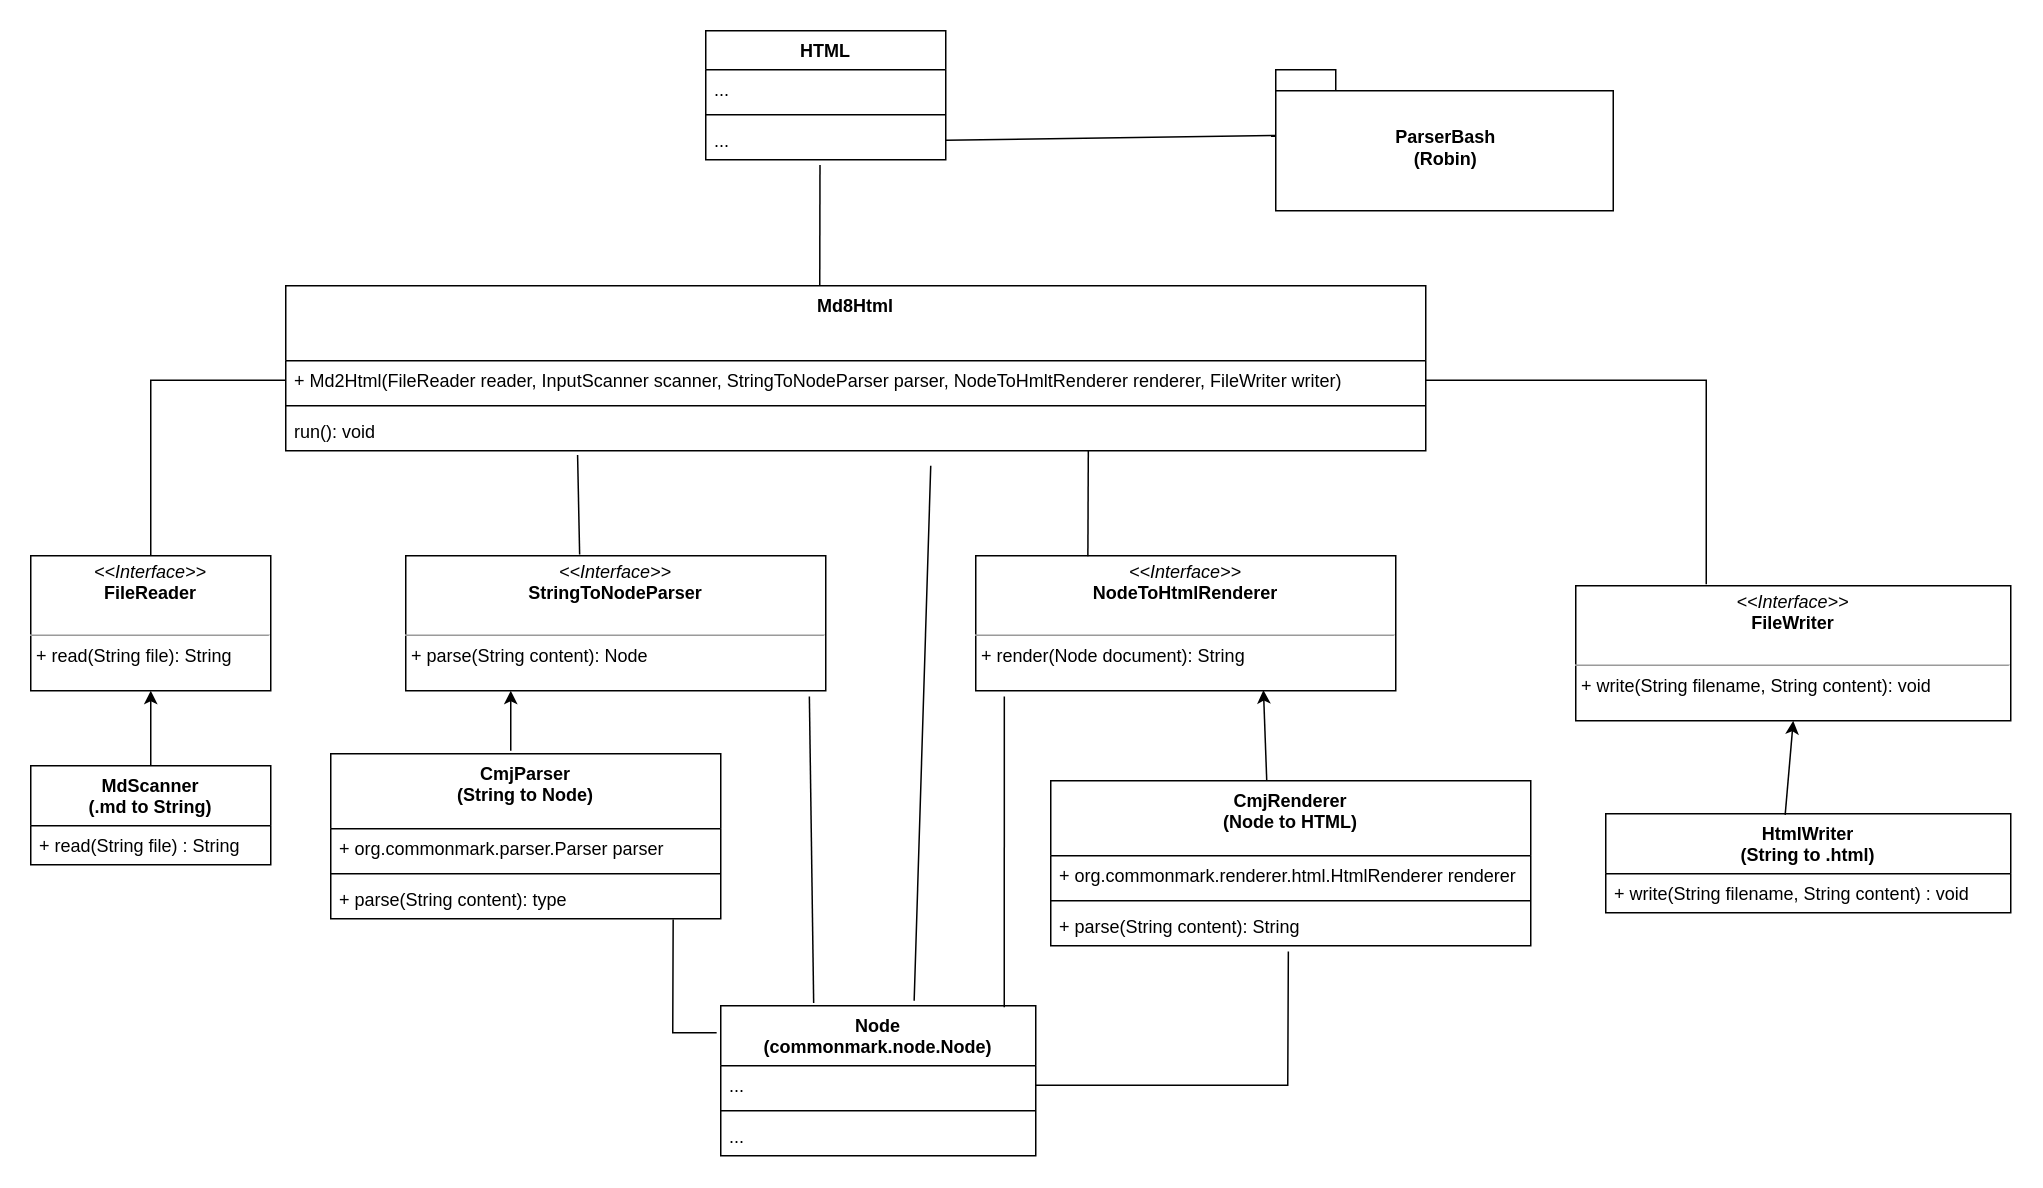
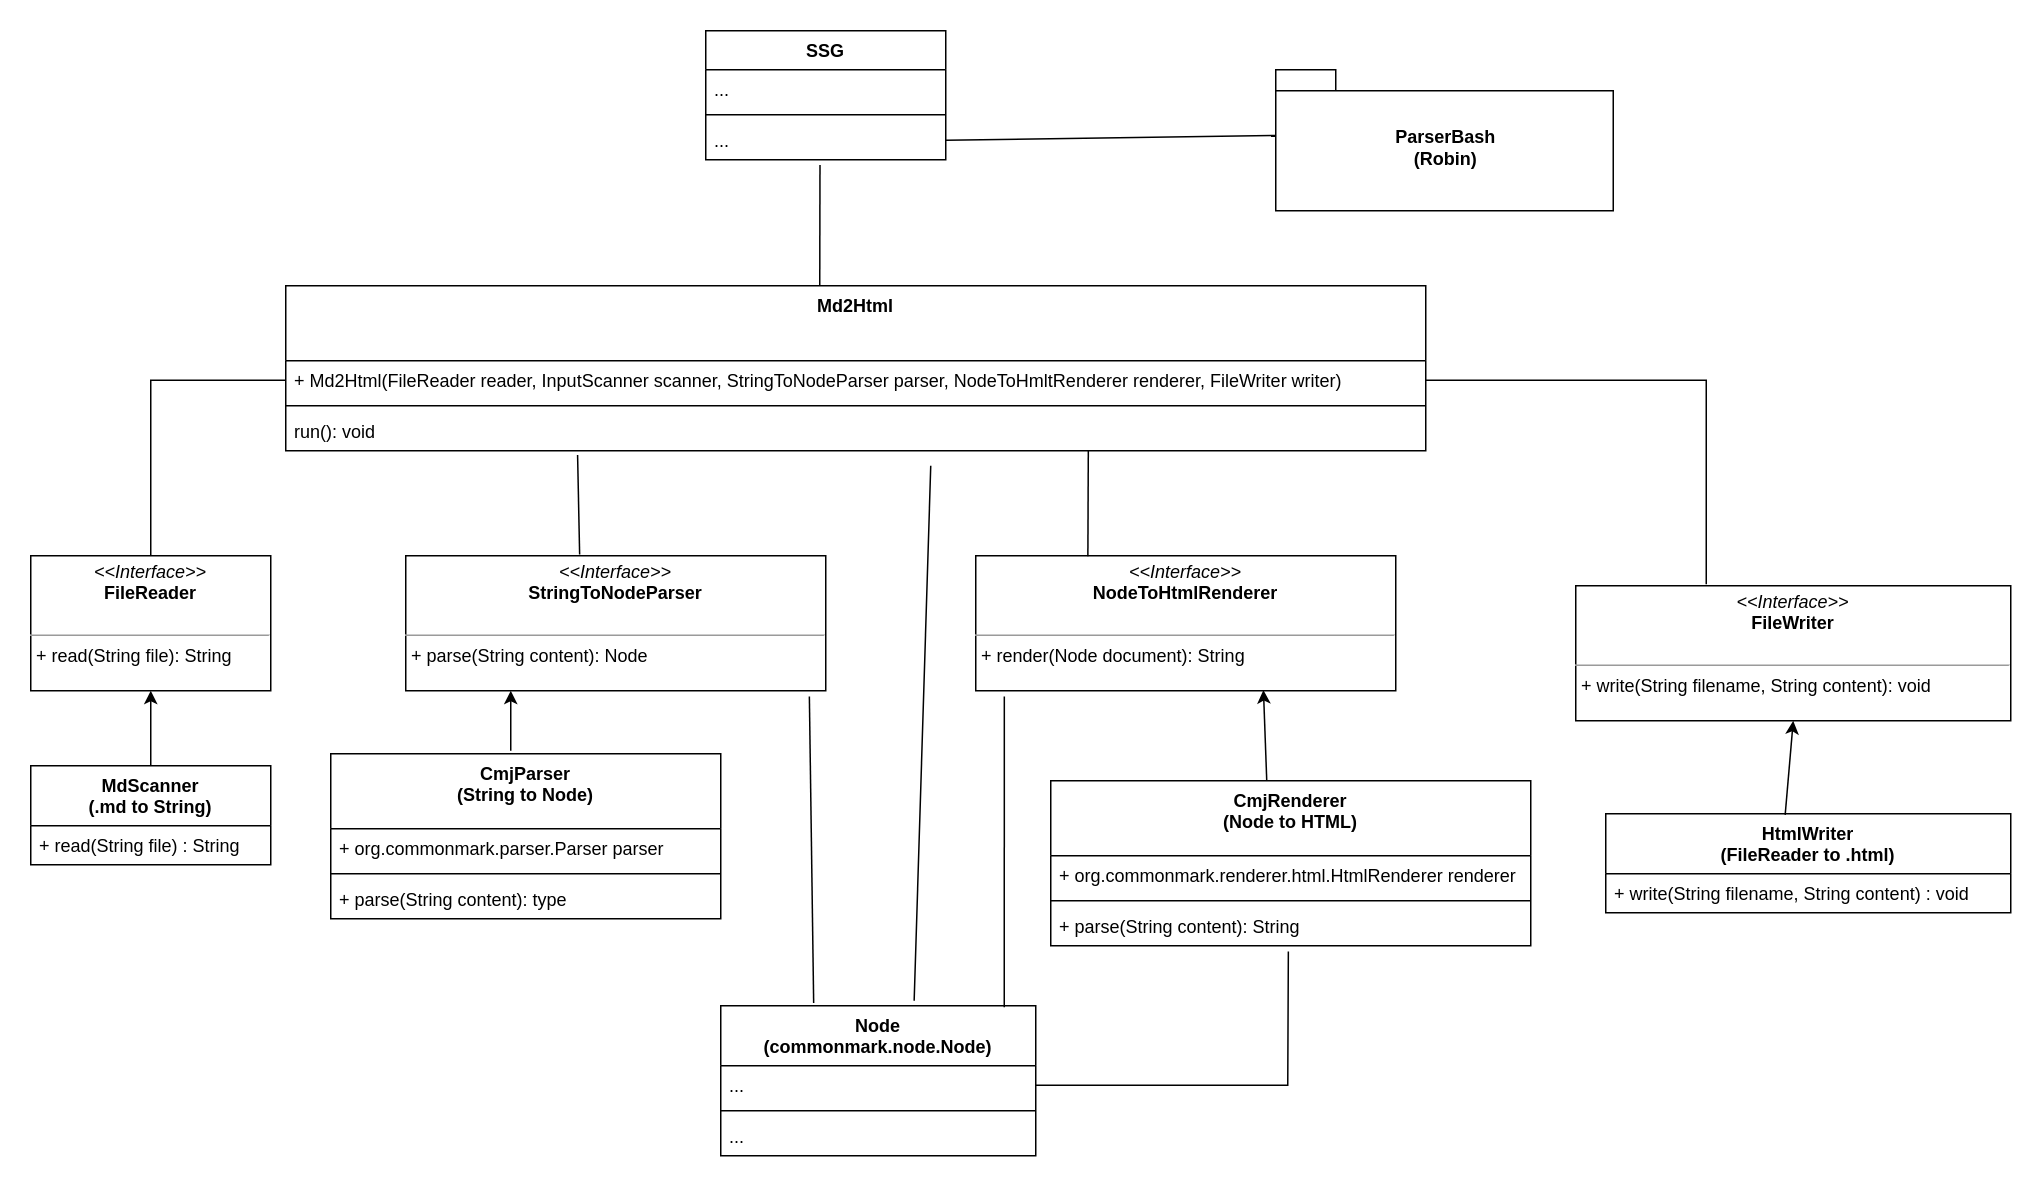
node "HTML": label "HTML" -> "SSG"
node "Md8Html": label "Md8Html" -> "Md2Html"
node "HtmlWriter (String to .html)": label "HtmlWriter (String to .html)" -> "HtmlWriter (FileReader to .html)"
edge "+ parse(String content): type" -- "Node (commonmark.node.Node)": removed
